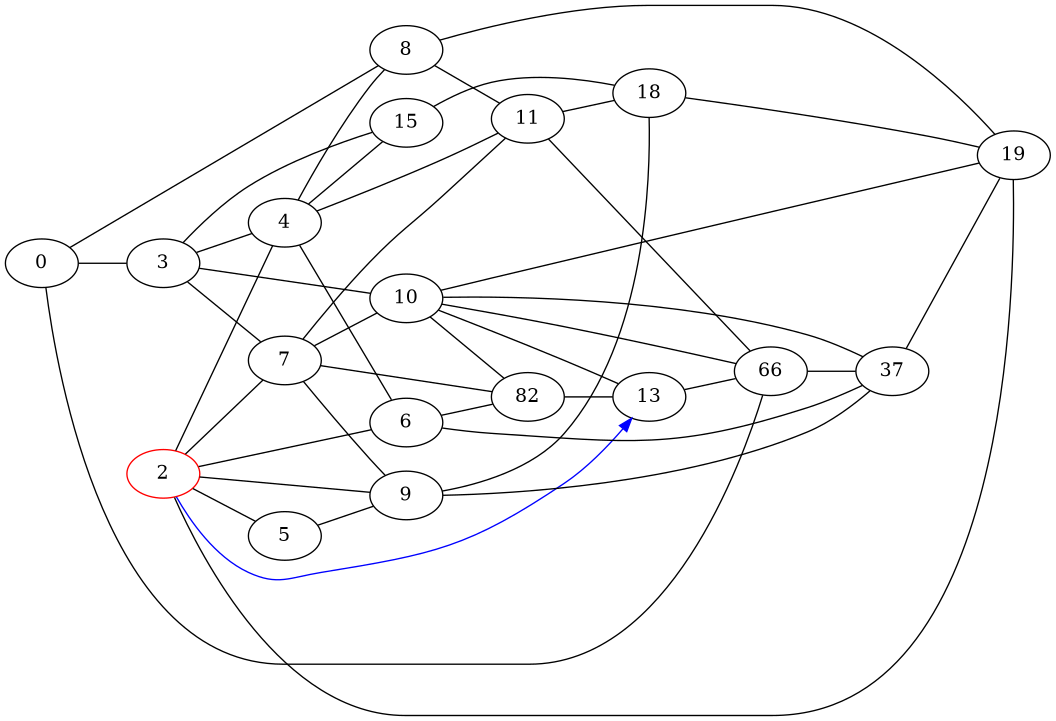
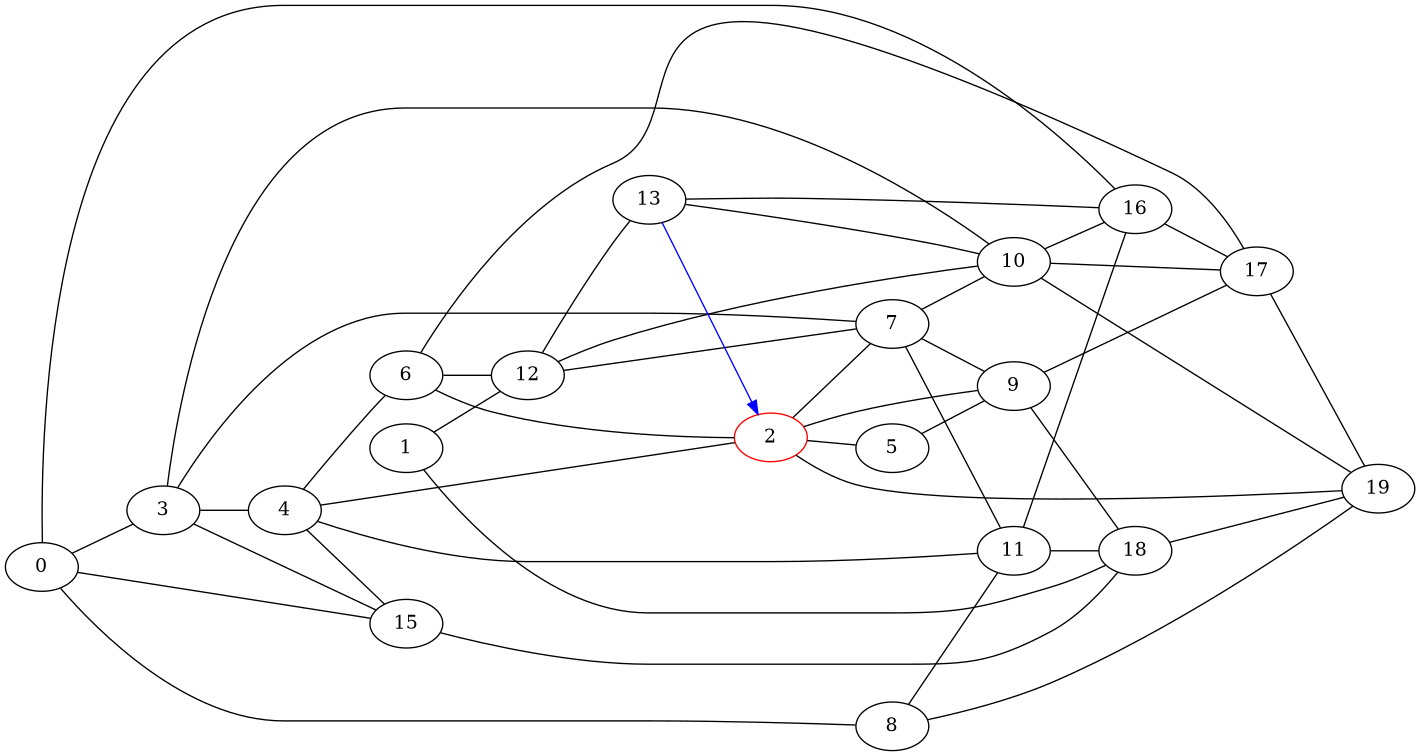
edge "8" -- "4": removed
node "66": label "66" -> "16"
node "37": label "37" -> "17"
node "82": label "82" -> "12"
node "1": added
edge "2" -> "13": reversed
edge "0" -- "15": added
